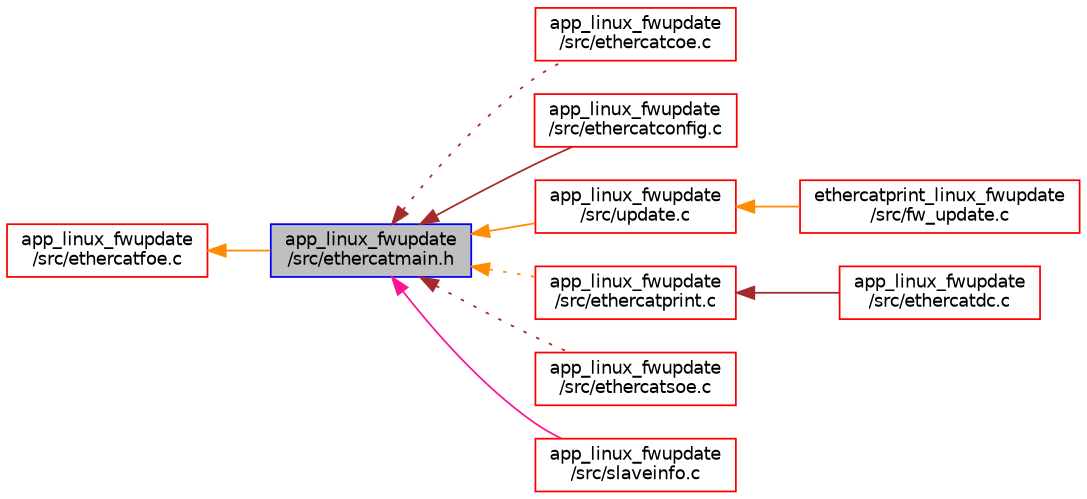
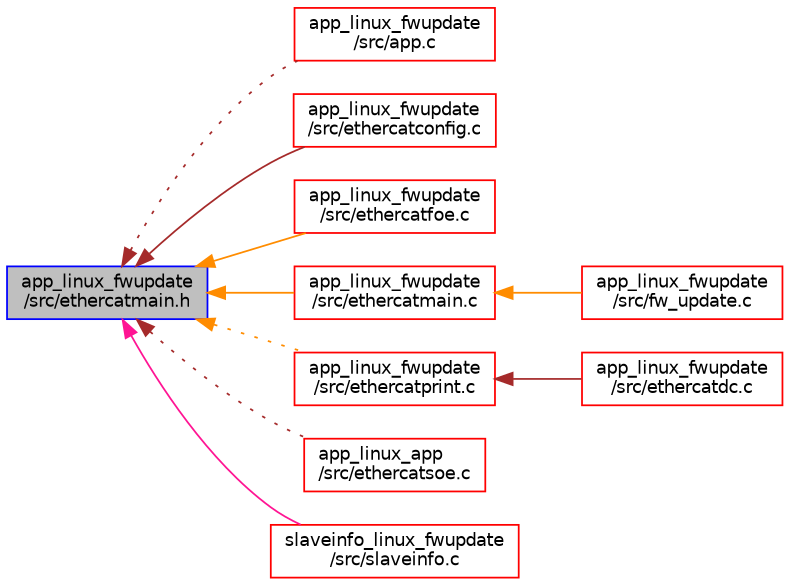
node "app_linux_fwupdate /src/ethercatcoe.c": label "app_linux_fwupdate /src/ethercatcoe.c" -> "app_linux_fwupdate /src/app.c"
node "app_linux_fwupdate /src/update.c": label "app_linux_fwupdate /src/update.c" -> "app_linux_fwupdate /src/ethercatmain.c"
node "ethercatprint_linux_fwupdate /src/fw_update.c": label "ethercatprint_linux_fwupdate /src/fw_update.c" -> "app_linux_fwupdate /src/fw_update.c"
edge "app_linux_fwupdate /src/ethercatmain.h" -> "app_linux_fwupdate /src/ethercatfoe.c": reversed
node "app_linux_fwupdate /src/ethercatsoe.c": label "app_linux_fwupdate /src/ethercatsoe.c" -> "app_linux_app /src/ethercatsoe.c"
node "app_linux_fwupdate /src/slaveinfo.c": label "app_linux_fwupdate /src/slaveinfo.c" -> "slaveinfo_linux_fwupdate /src/slaveinfo.c"
